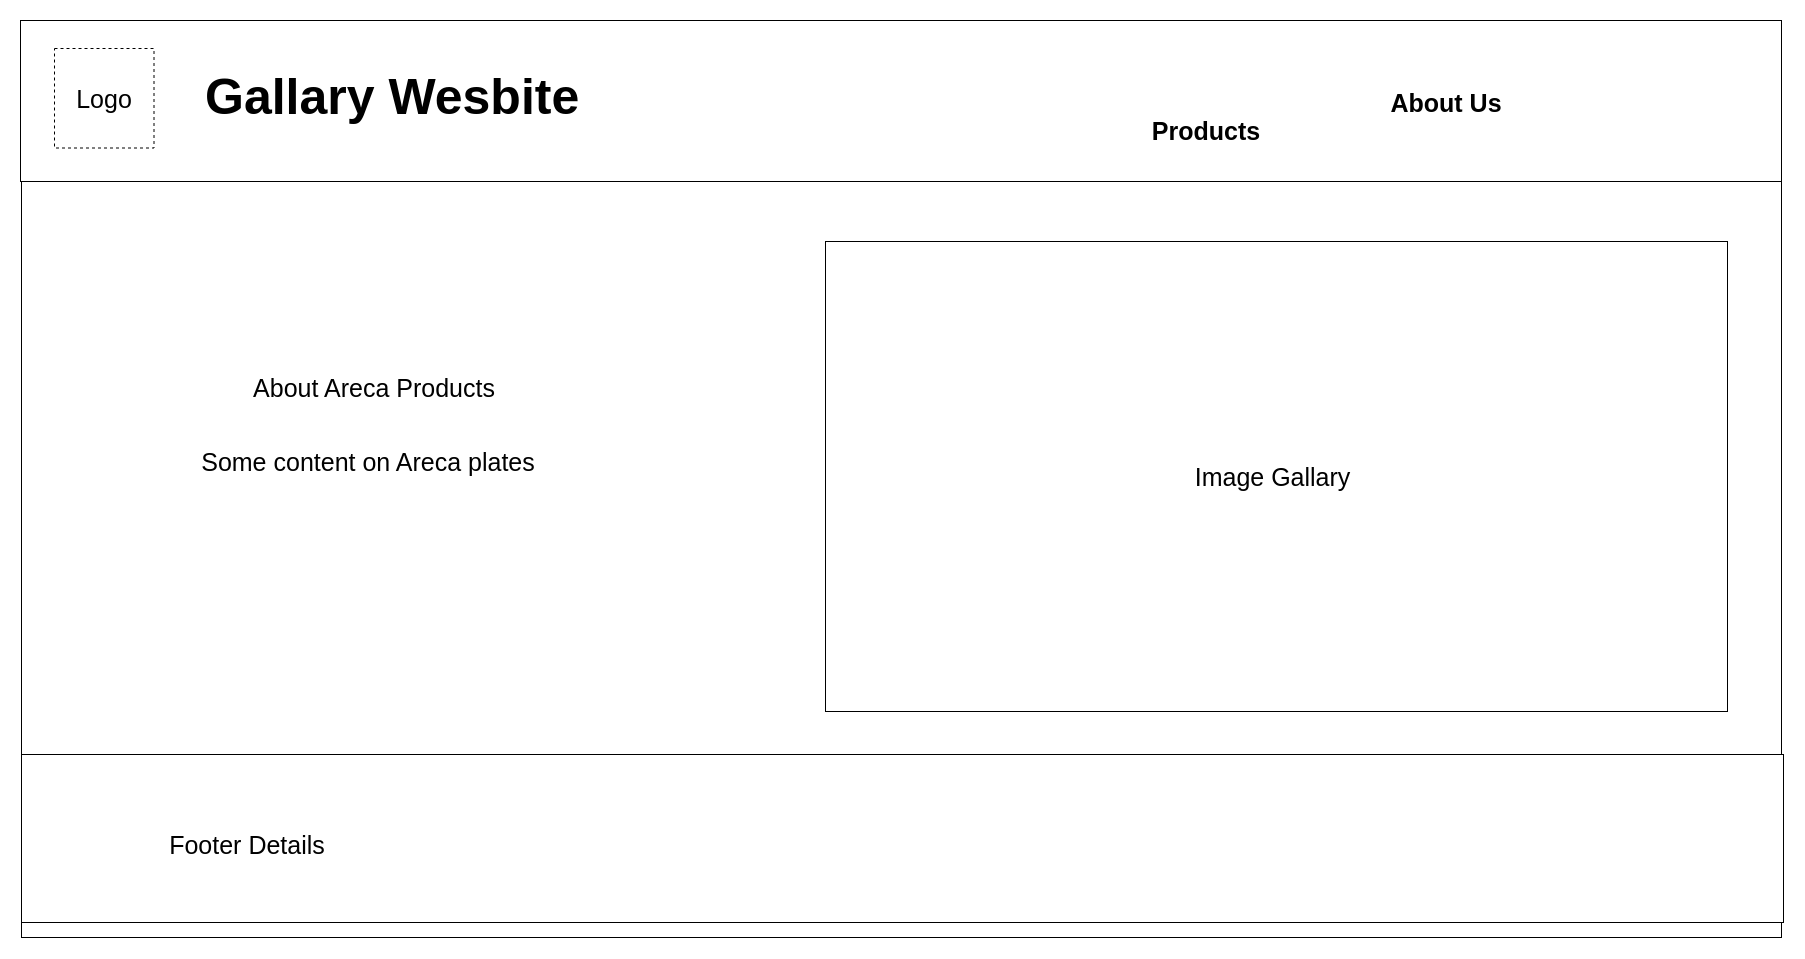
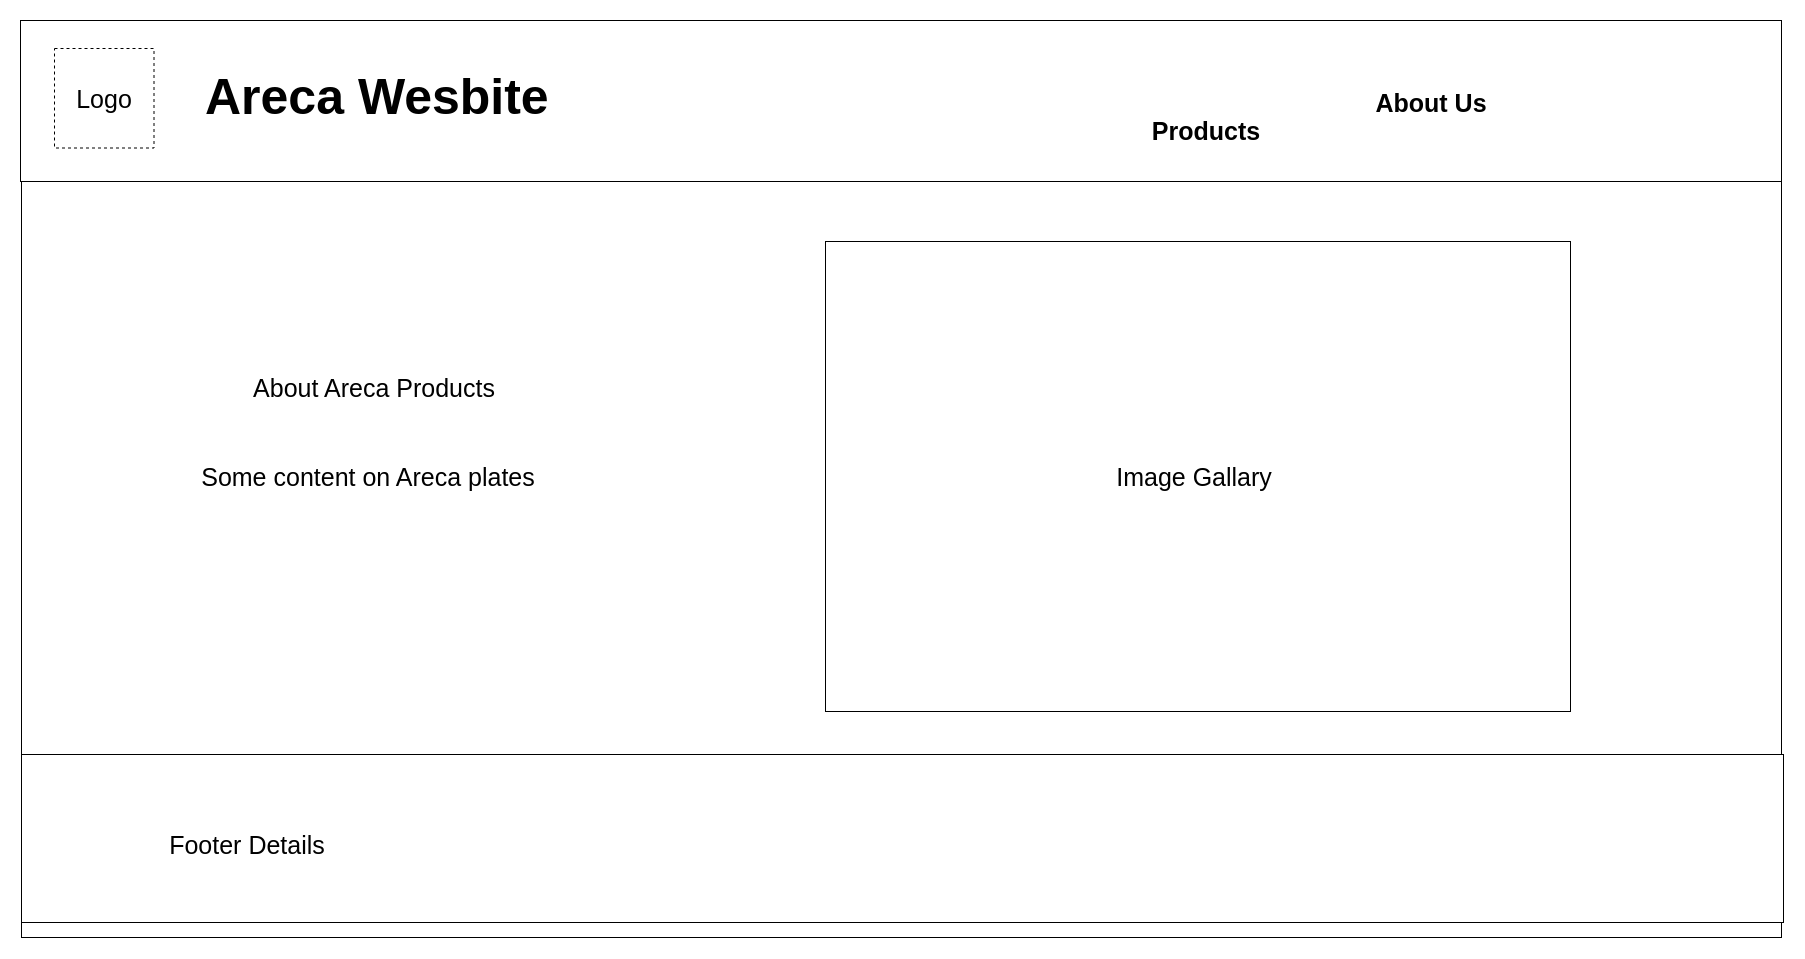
node "Gallary Wesbite.": label "Gallary Wesbite." -> "Areca Wesbite."
node "About Us": moved (1447, 102) -> (1432, 102)
node "Some content on Areca plates": moved (369, 462) -> (369, 477)
node "Image Gallary": size 902x470 -> 745x470
